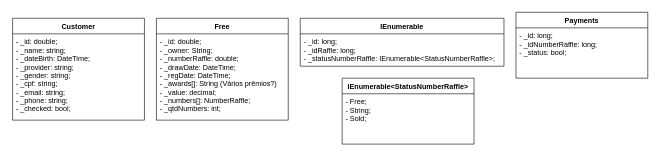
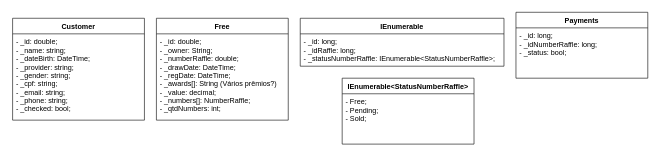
node "- Free; - String; - Sold;": label "- Free; - String; - Sold;" -> "- Free; - Pending; - Sold;"
